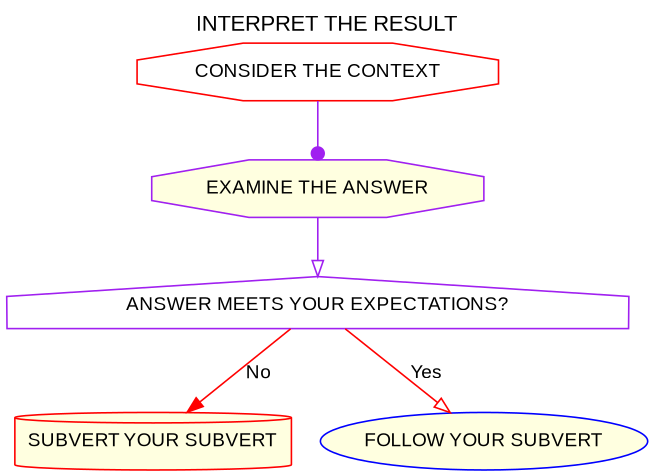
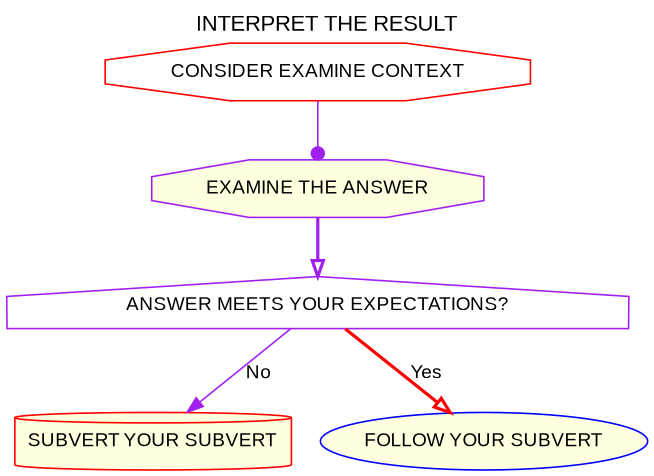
node "CONSIDER THE CONTEXT": label "CONSIDER THE CONTEXT" -> "CONSIDER EXAMINE CONTEXT"
edge "EXAMINE THE ANSWER" -> "ANSWER MEETS YOUR EXPECTATIONS?": style solid -> bold
edge "ANSWER MEETS YOUR EXPECTATIONS?" -> "SUBVERT YOUR SUBVERT": color red -> purple
edge "ANSWER MEETS YOUR EXPECTATIONS?" -> "FOLLOW YOUR SUBVERT": style solid -> bold
